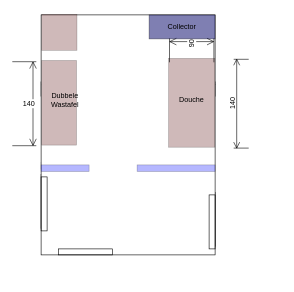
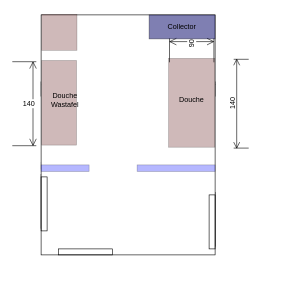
node "Dubbele Wastafel": label "Dubbele Wastafel" -> "Douche Wastafel"
